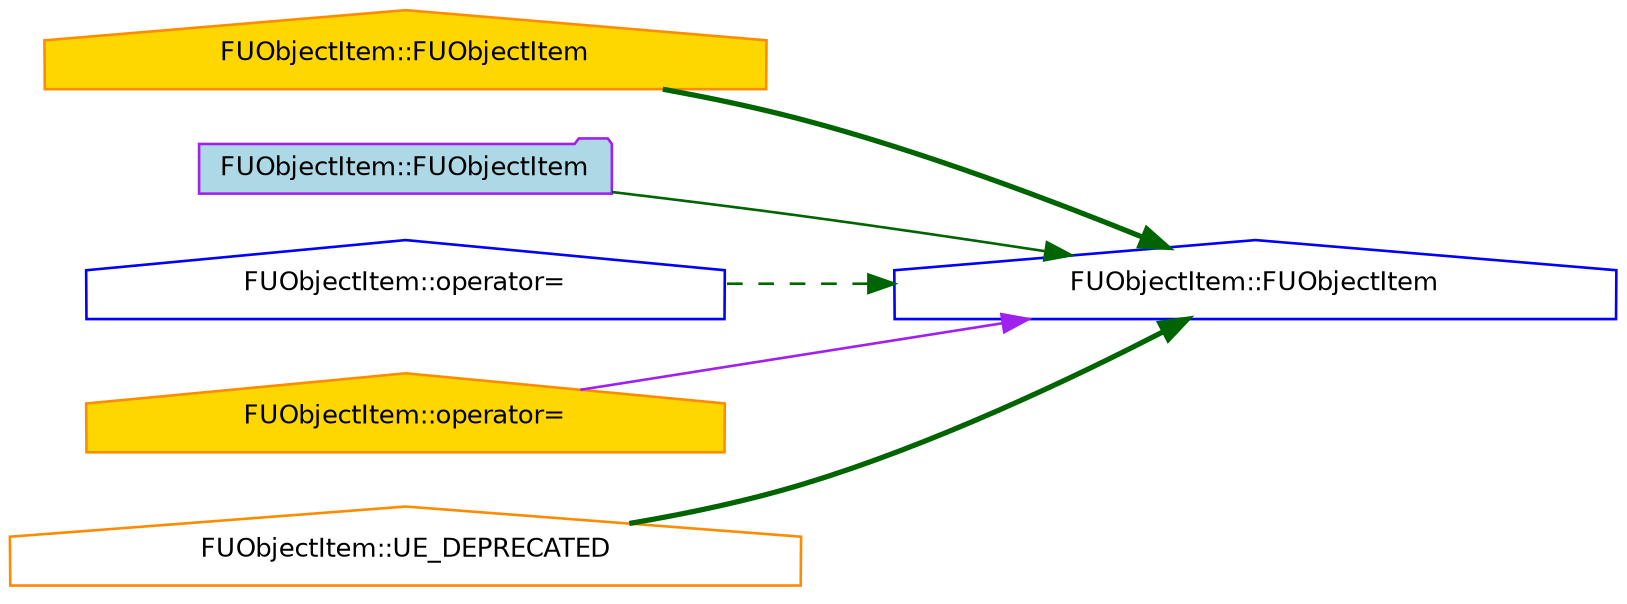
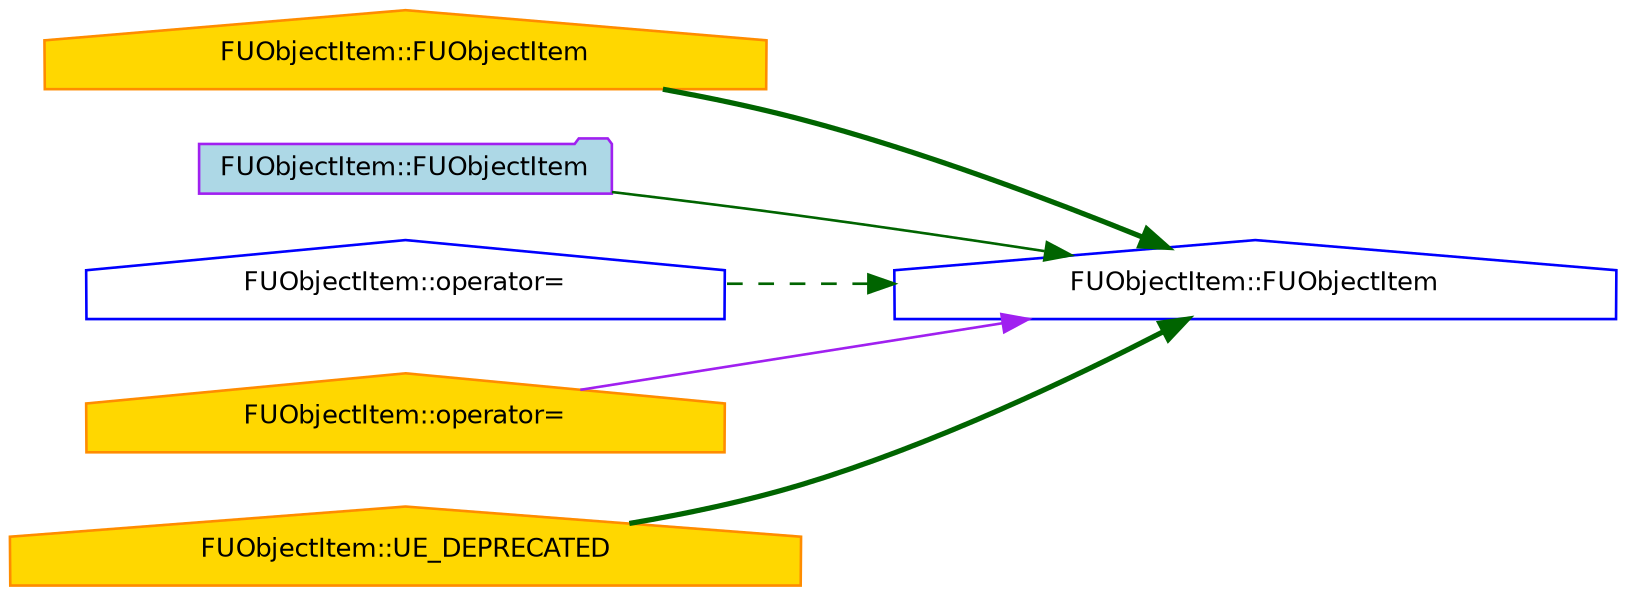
node "FUObjectItem::UE_DEPRECATED": fillcolor white -> gold
